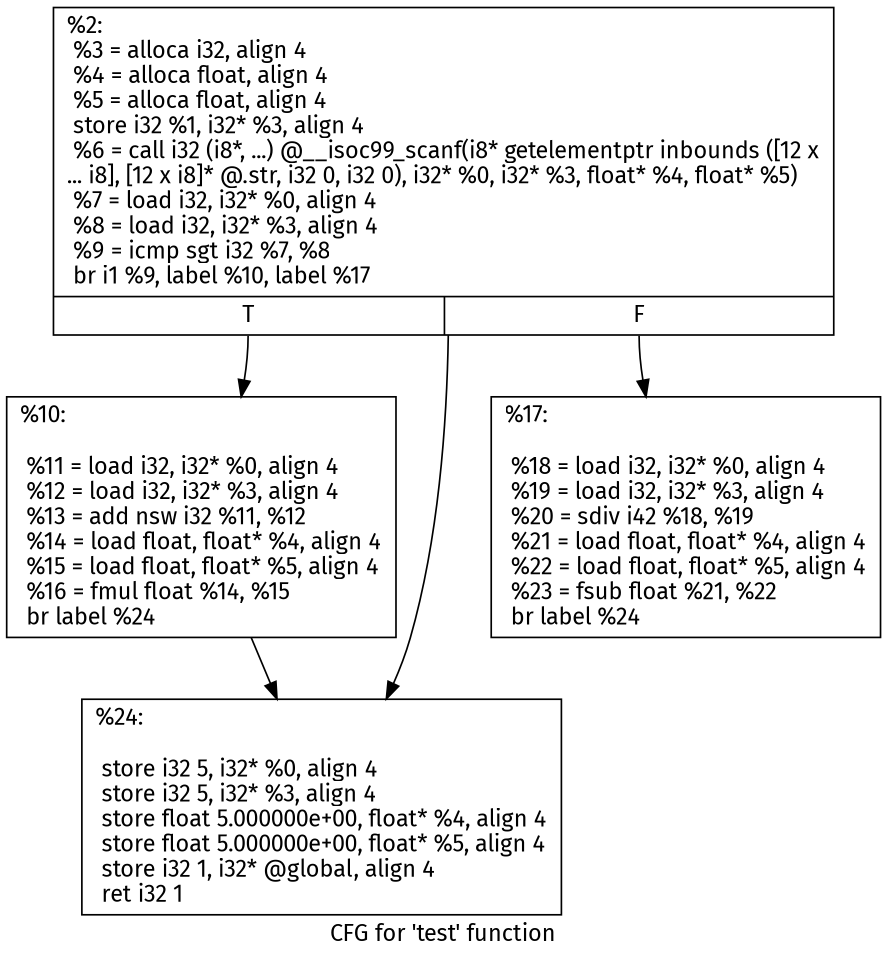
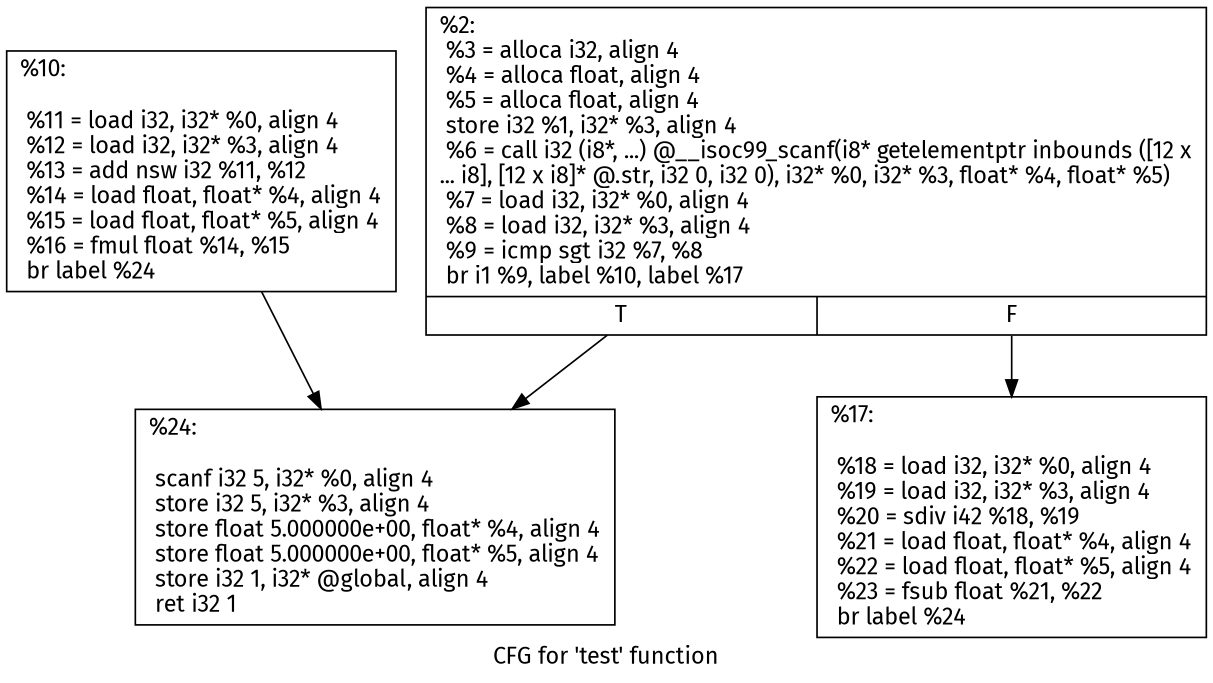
edge "%2:" -> "%10:": removed
node "%24:": text "store i32 5, i32* %0, align 4" -> "scanf i32 5, i32* %0, align 4"
